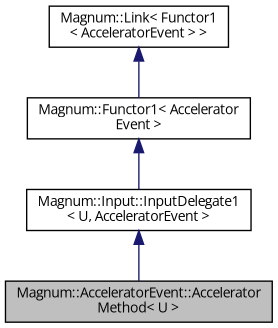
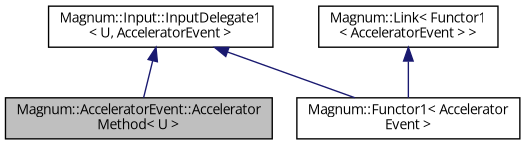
edge "Magnum::Input::InputDelegate1 < U, AcceleratorEvent >" -> "Magnum::Functor1< Accelerator Event >": reversed
